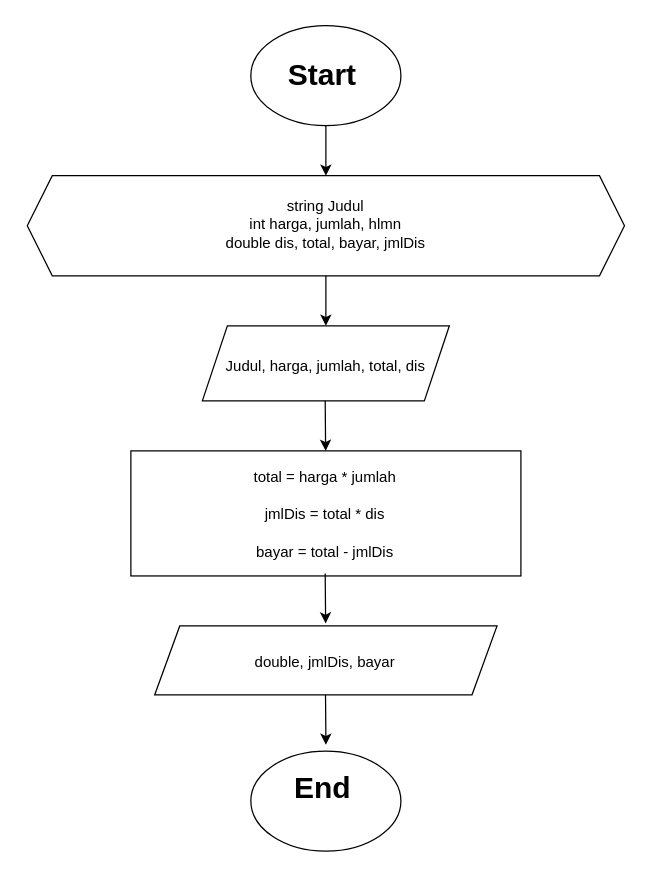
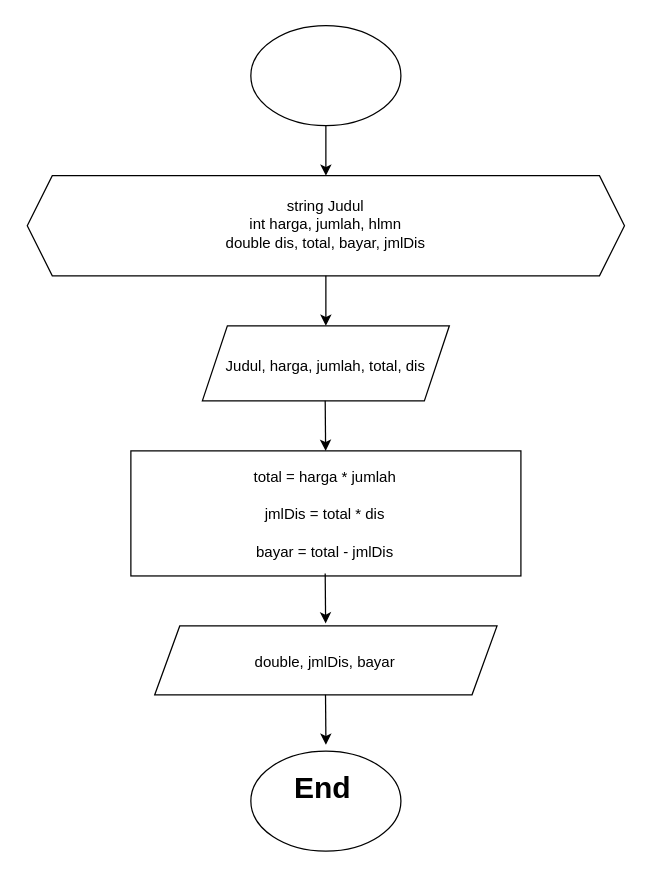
node "Start": removed
